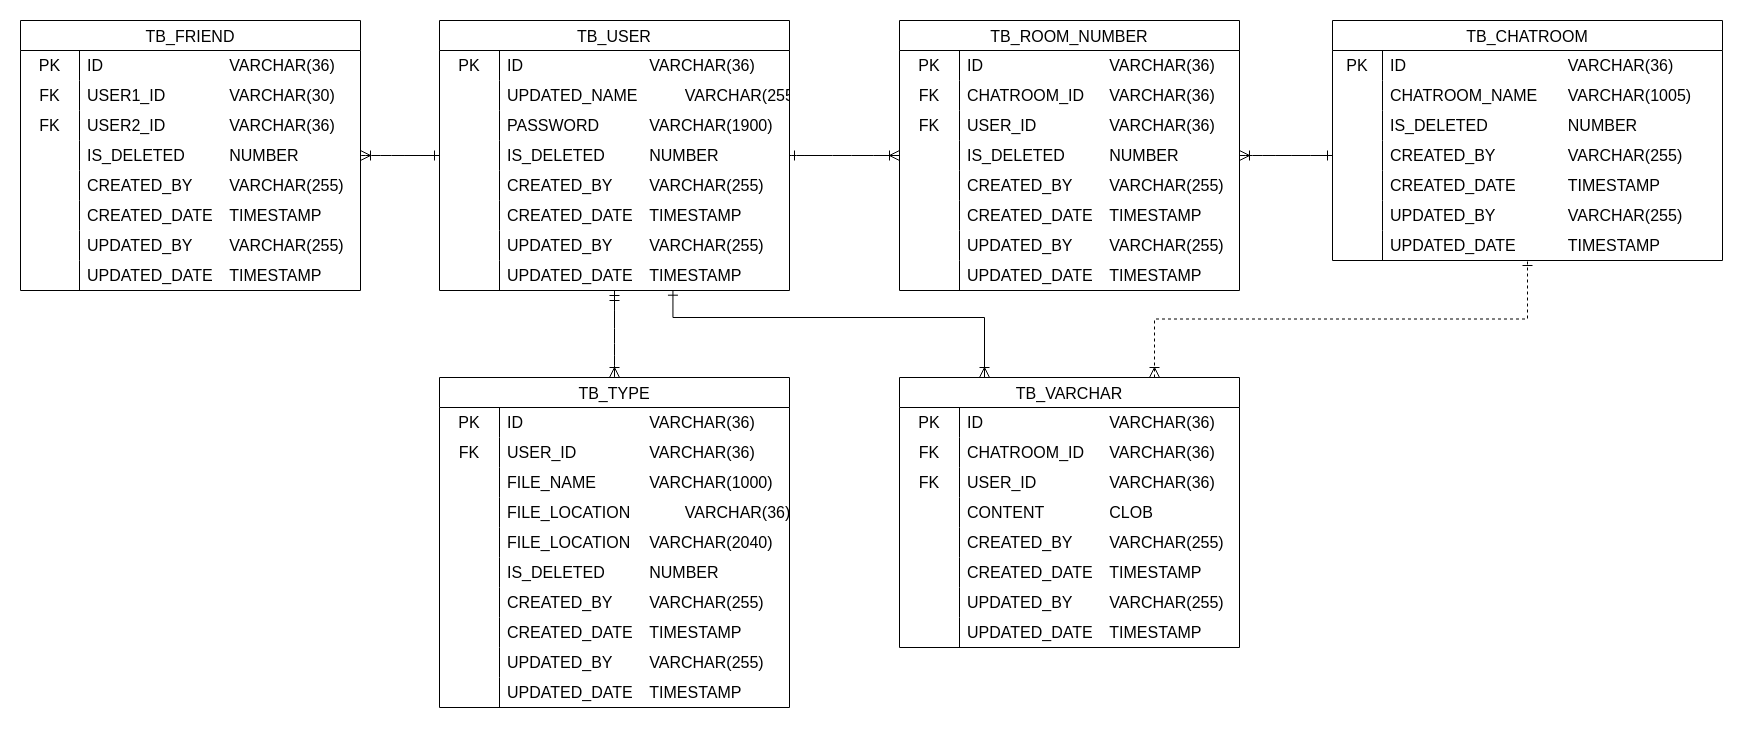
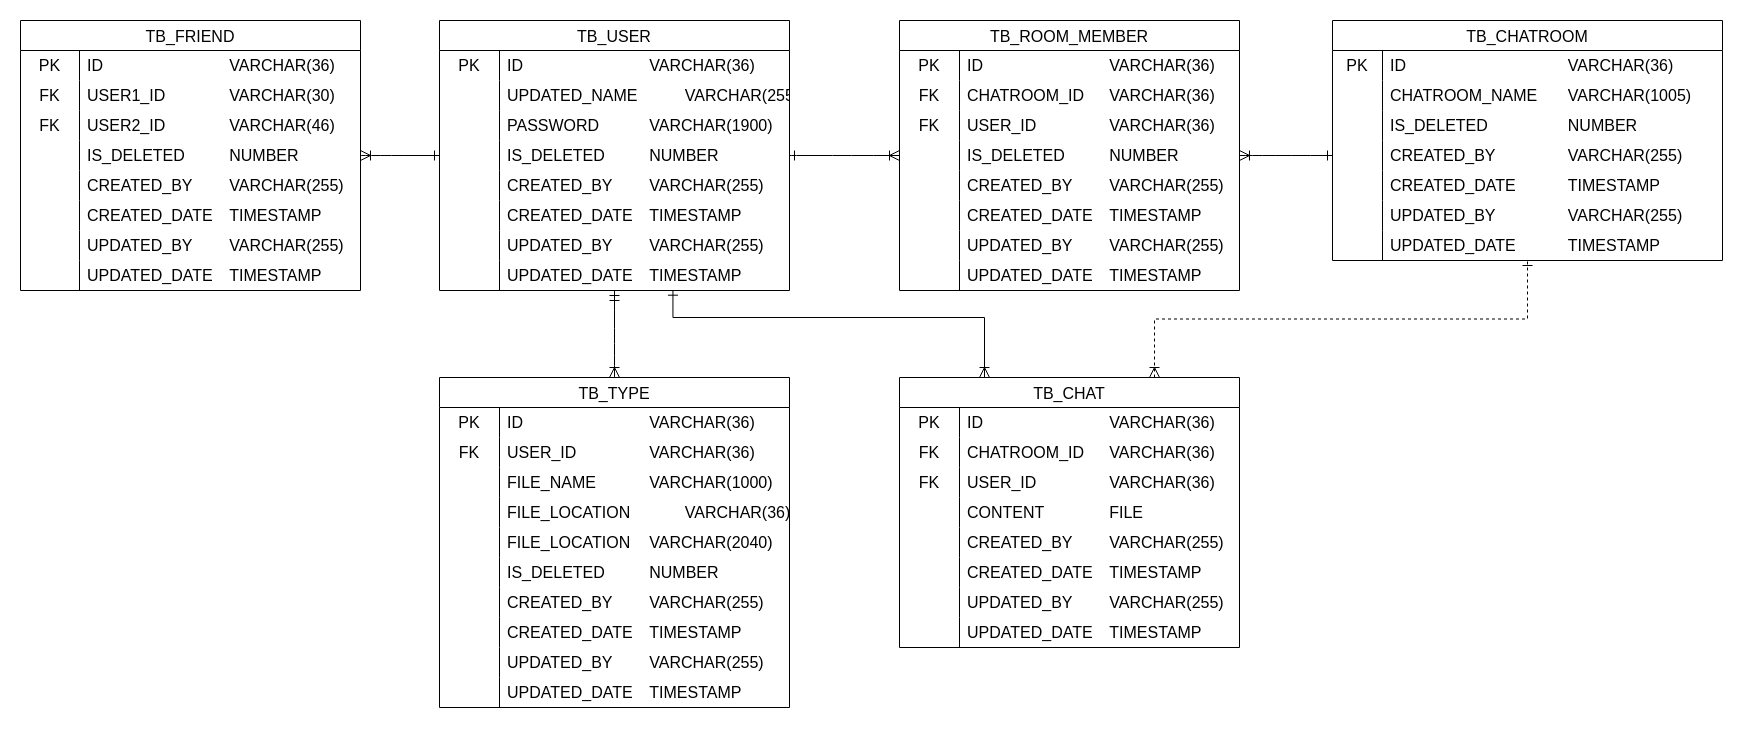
node "TB_ROOM_NUMBER": label "TB_ROOM_NUMBER" -> "TB_ROOM_MEMBER"
node "USER2_ID VARCHAR(36)": label "USER2_ID VARCHAR(36)" -> "USER2_ID VARCHAR(46)"
node "TB_VARCHAR": label "TB_VARCHAR" -> "TB_CHAT"
node "CONTENT CLOB": label "CONTENT CLOB" -> "CONTENT FILE"
